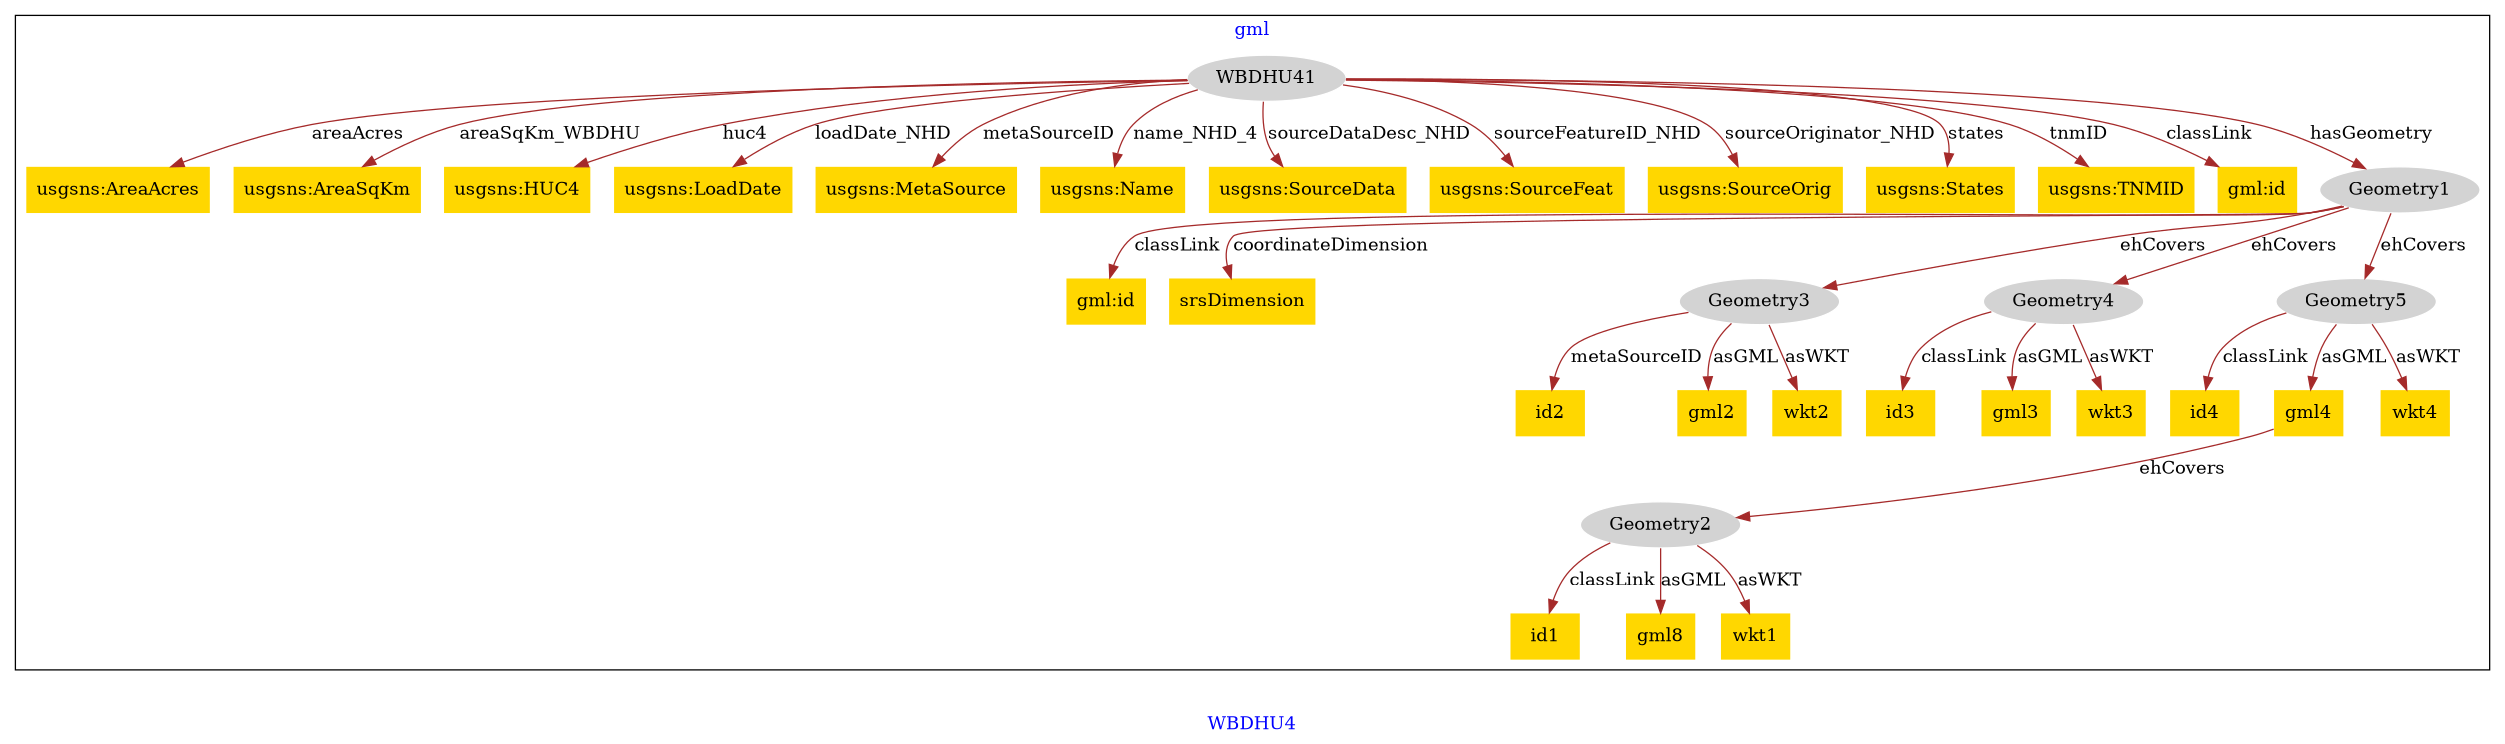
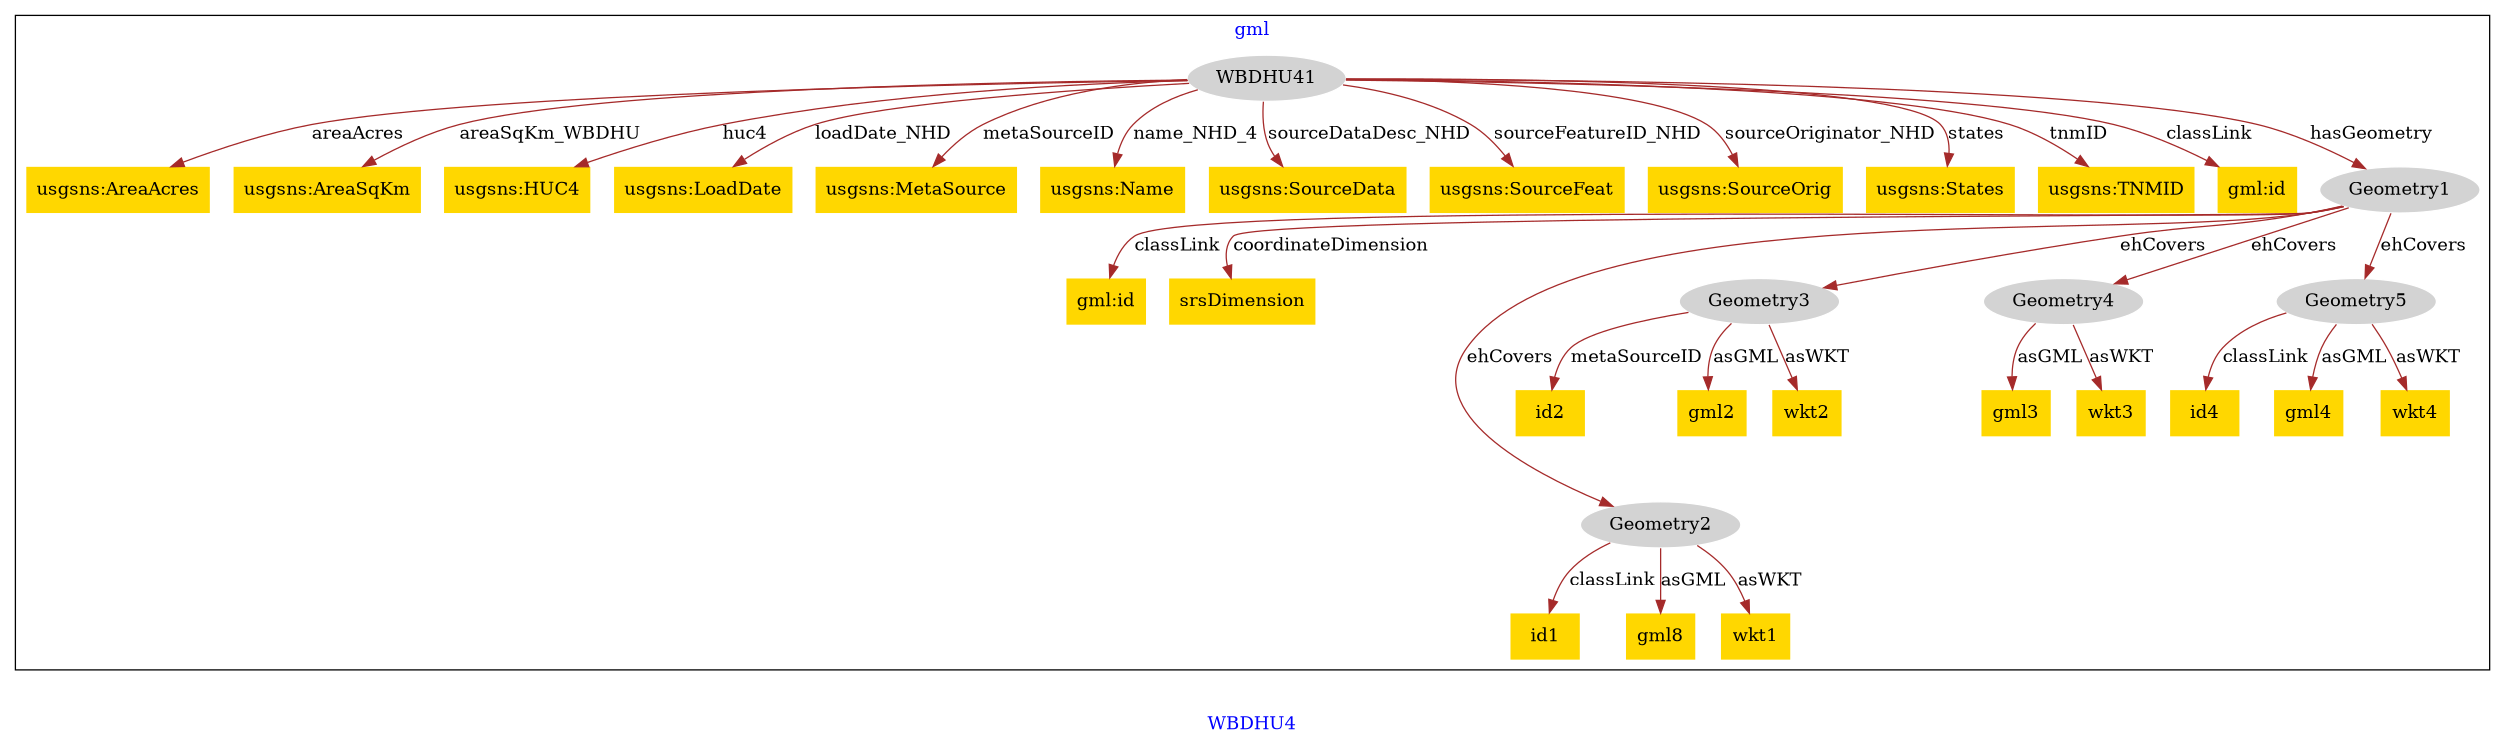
node "id3": removed
edge "gml4" -> "Geometry2": now "Geometry1" -> "Geometry2"
